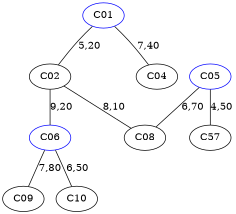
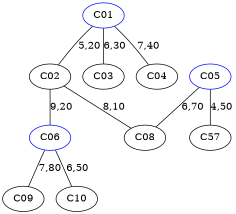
node "C03": added
